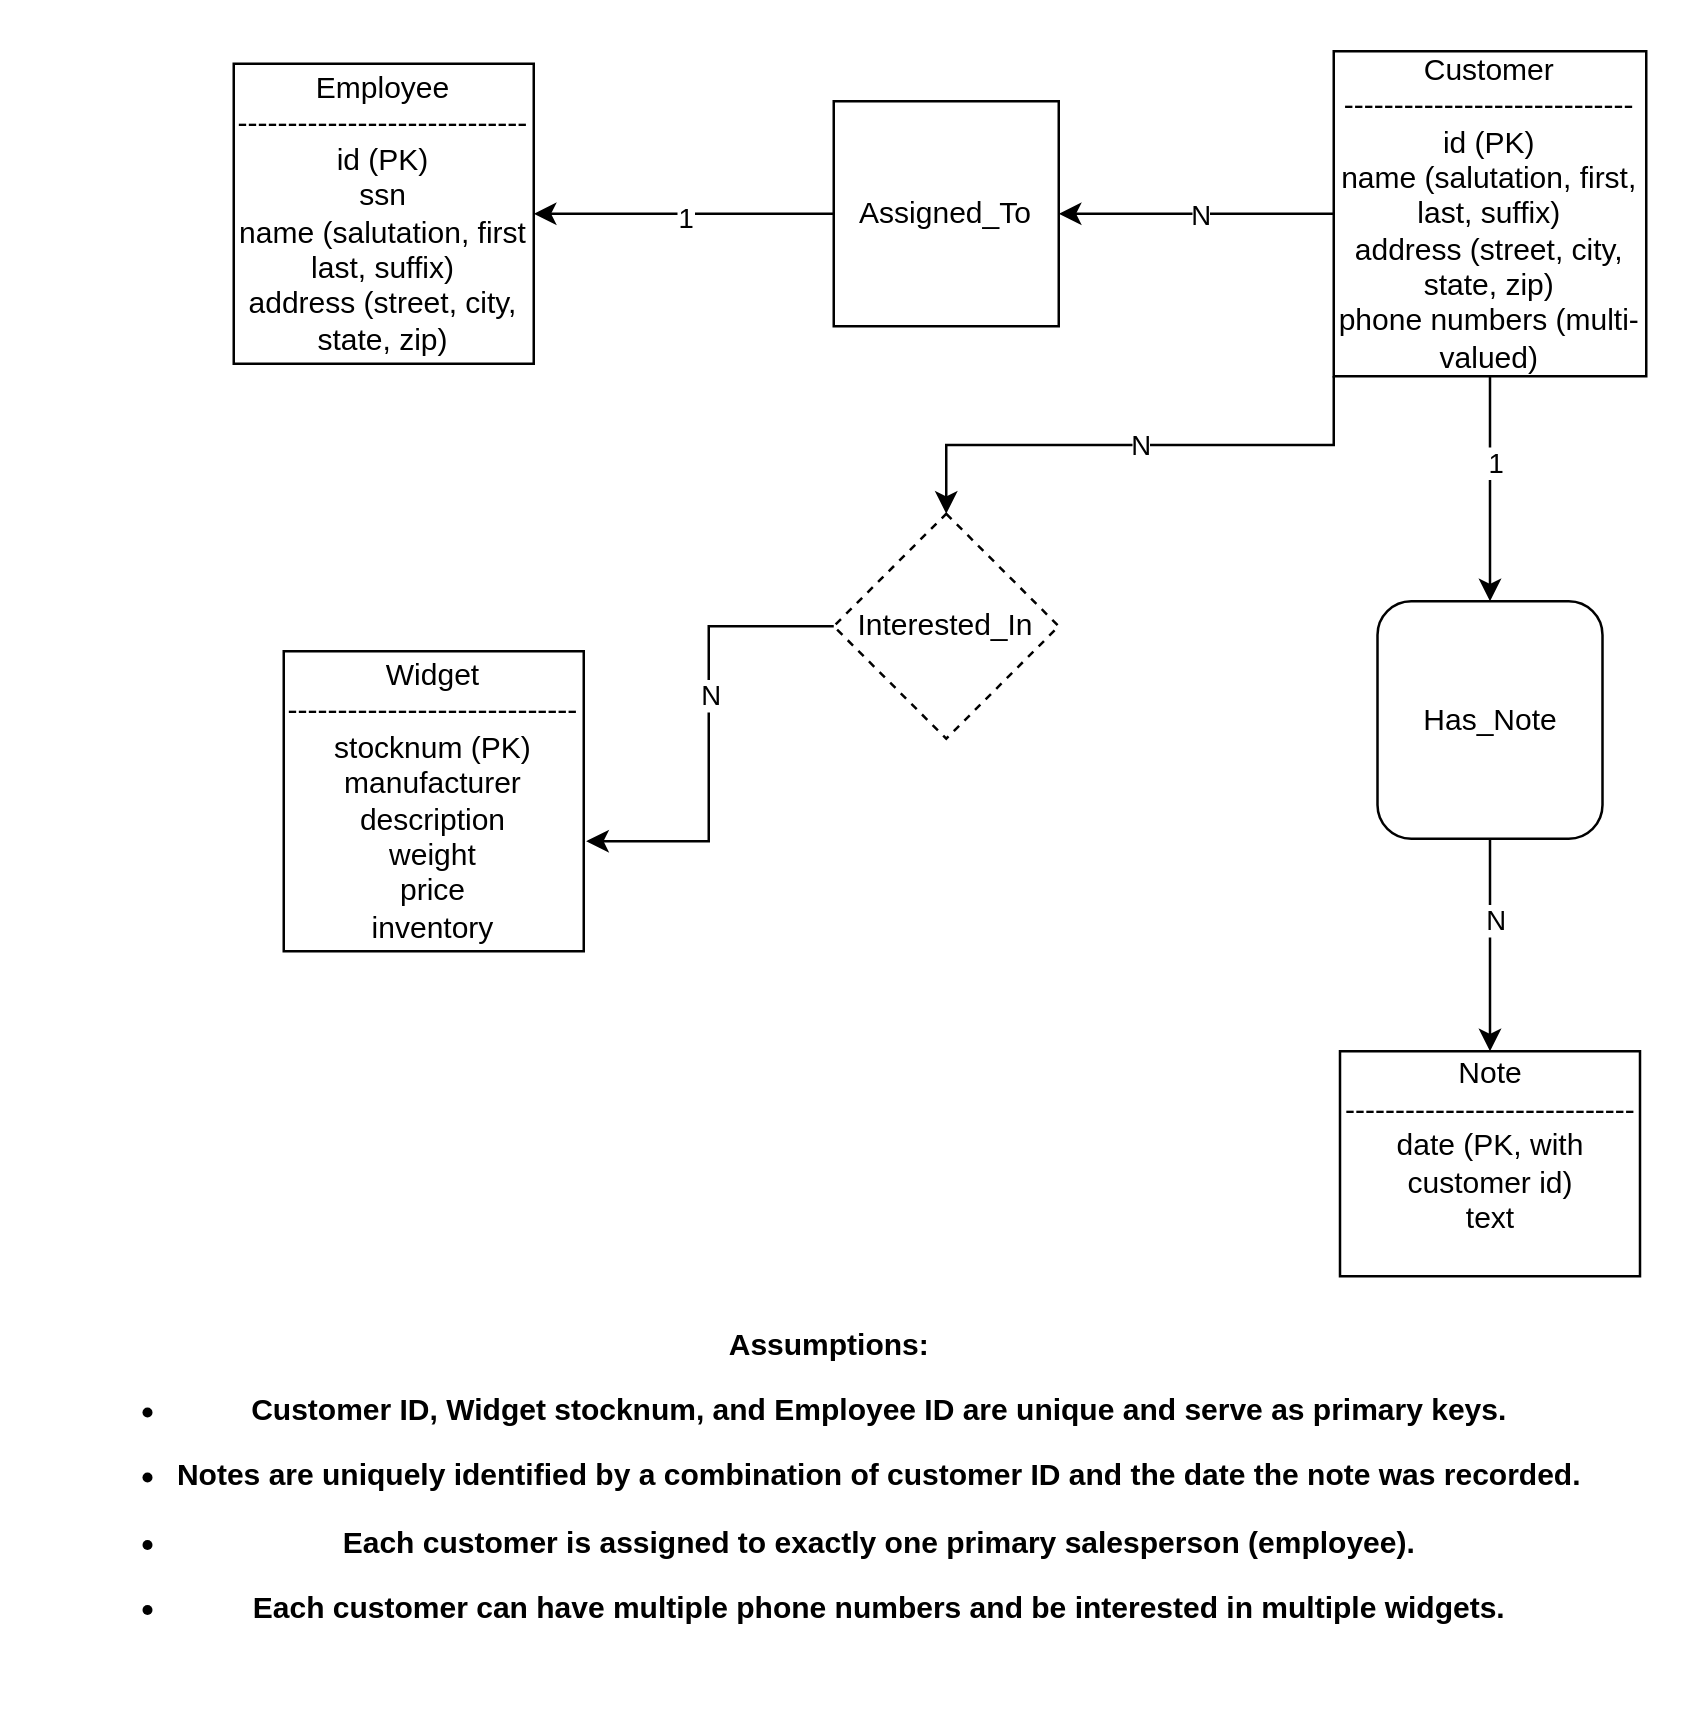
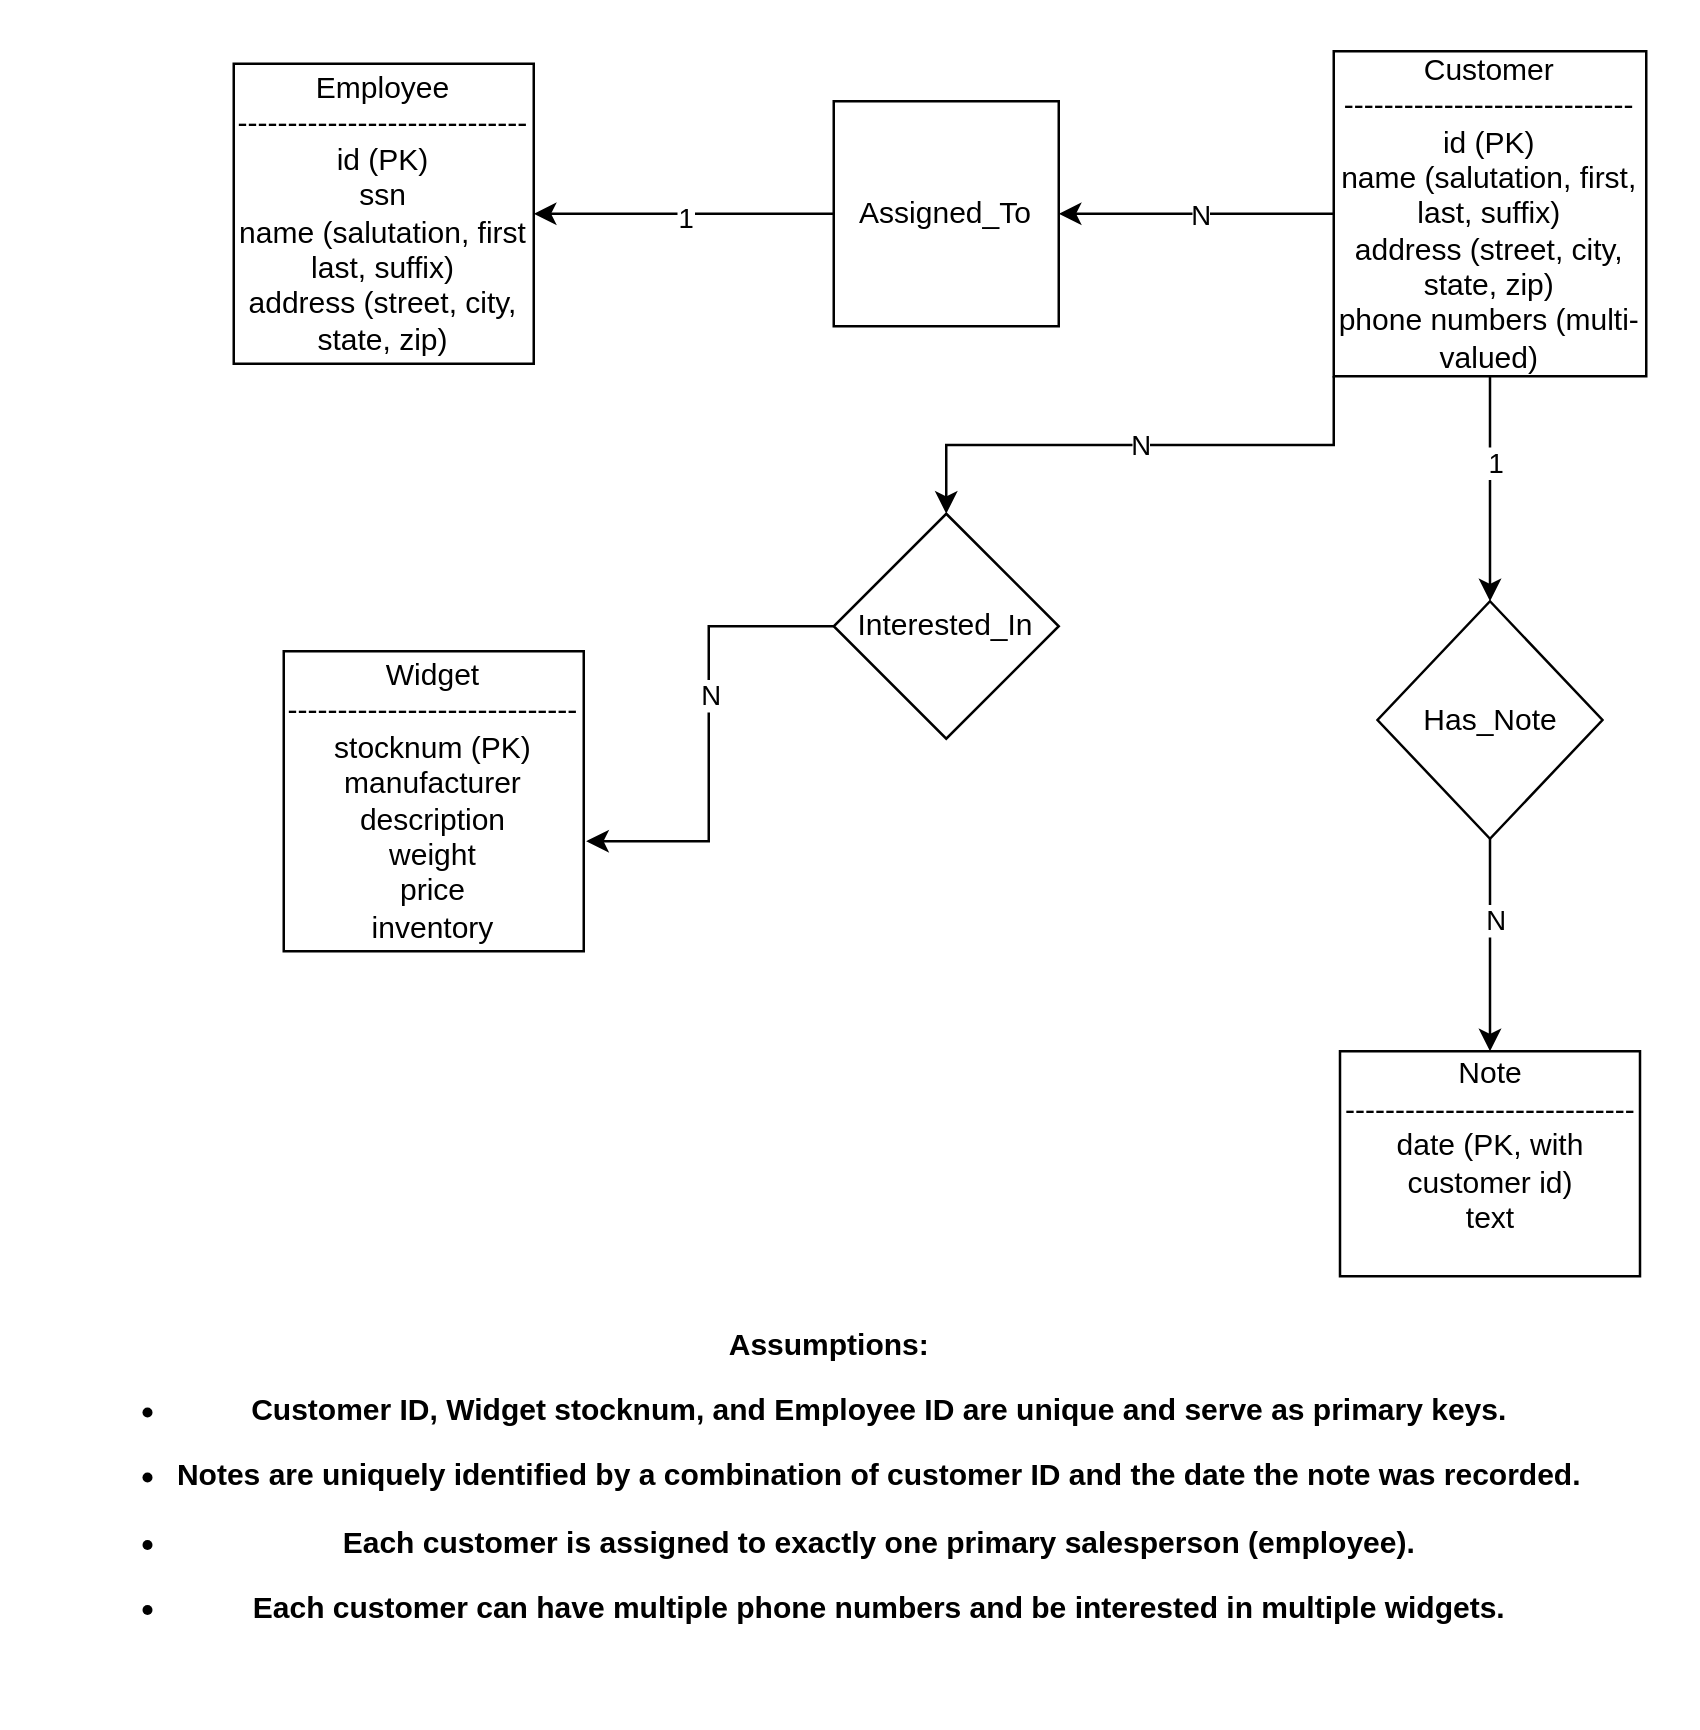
node "Interested_In": style dashed -> solid
node "Has_Note": shape rounded rectangle -> diamond
